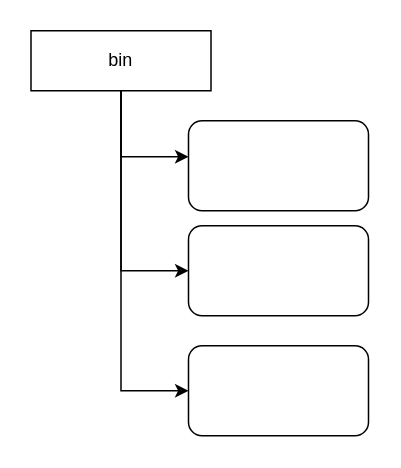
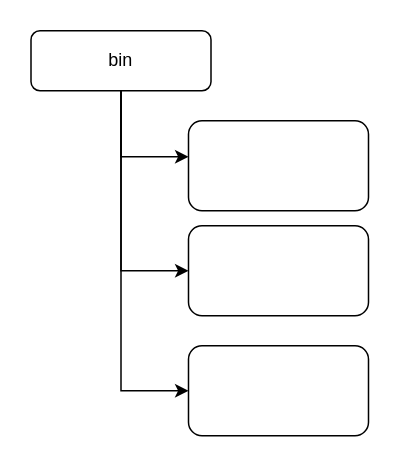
node "bin": shape rectangle -> rounded rectangle
